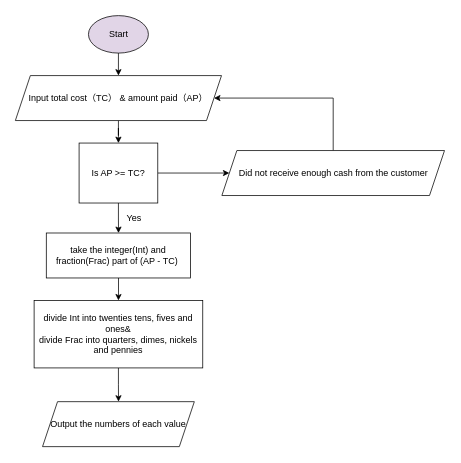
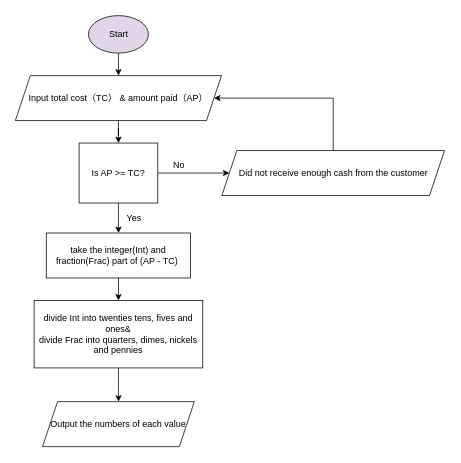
node "No": added
